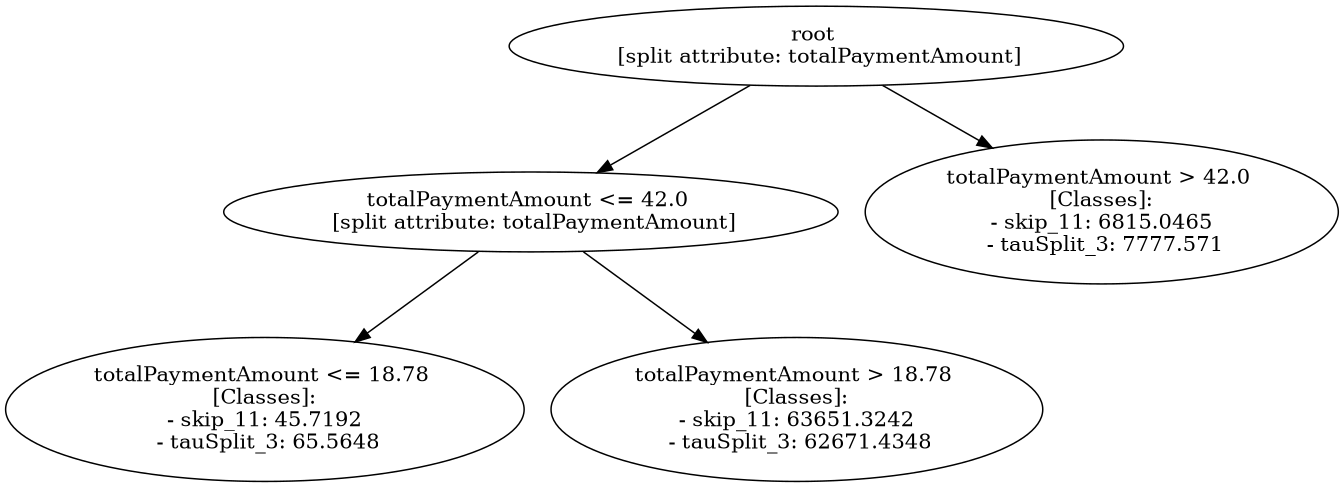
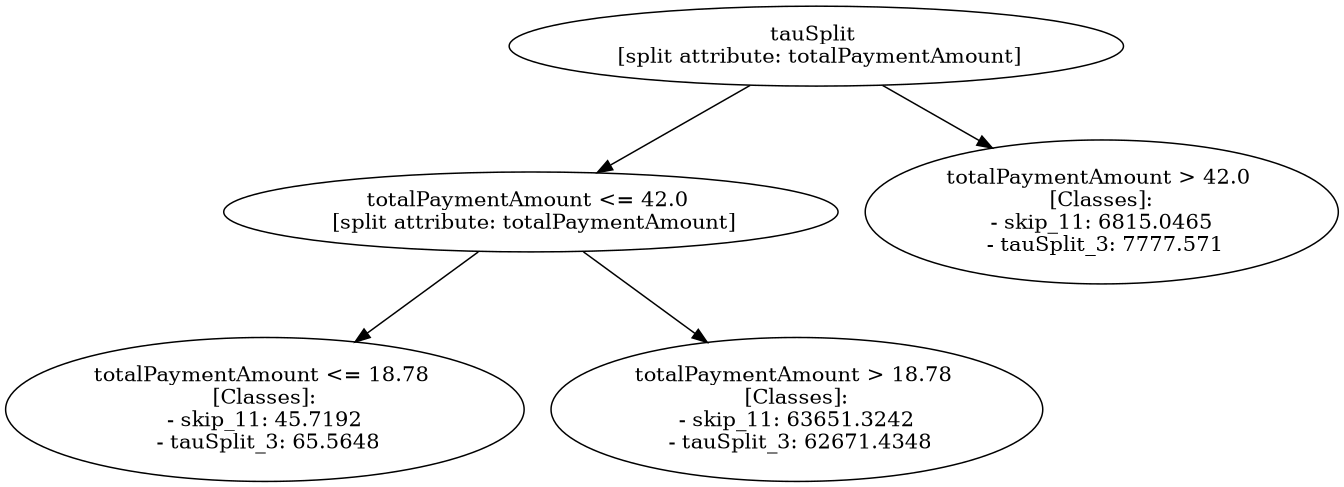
node "root [split attribute: totalPaymentAmount]": label "root [split attribute: totalPaymentAmount]" -> "tauSplit [split attribute: totalPaymentAmount]"
